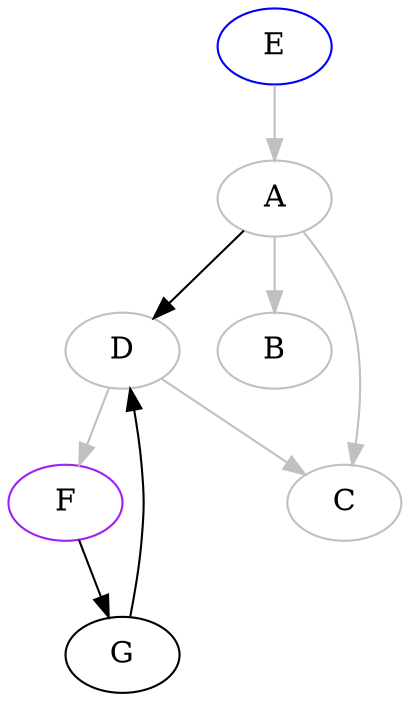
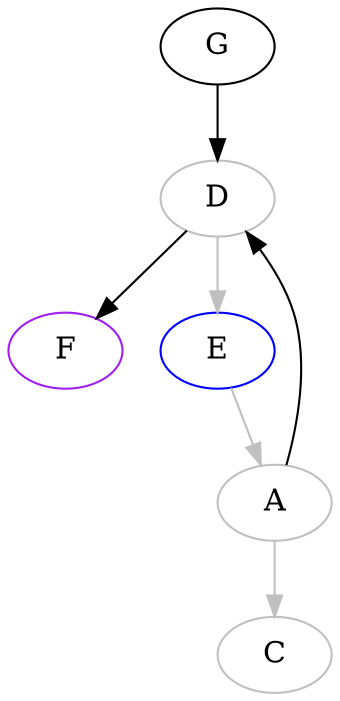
node "B": removed
edge "D" -> "F": color gray -> black
edge "D" -> "C": now "D" -> "E"
edge "F" -> "G": removed
